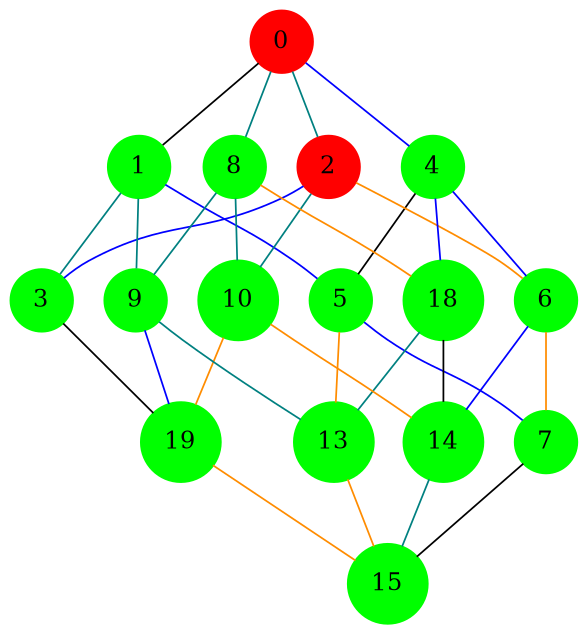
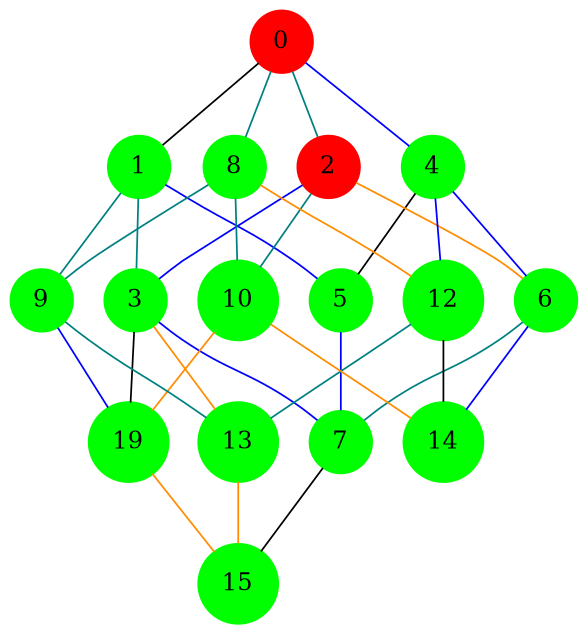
node "18": label "18" -> "12"
edge "5" -- "13": now "3" -- "13"
edge "3" -- "7": added
edge "6" -- "7": color darkorange -> teal
edge "14" -- "15": removed
